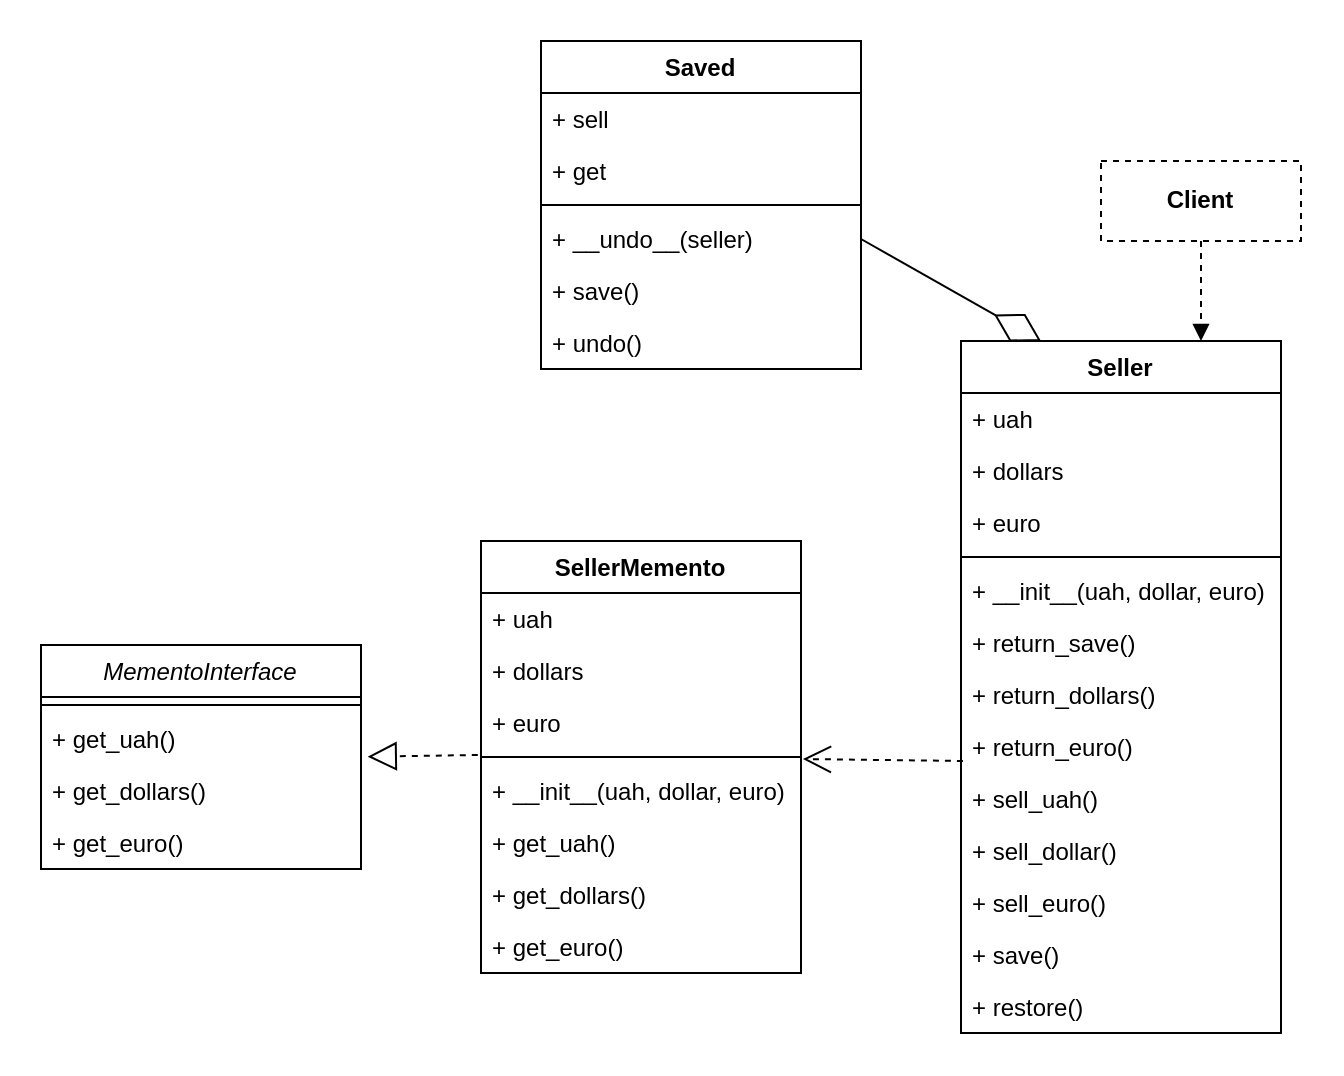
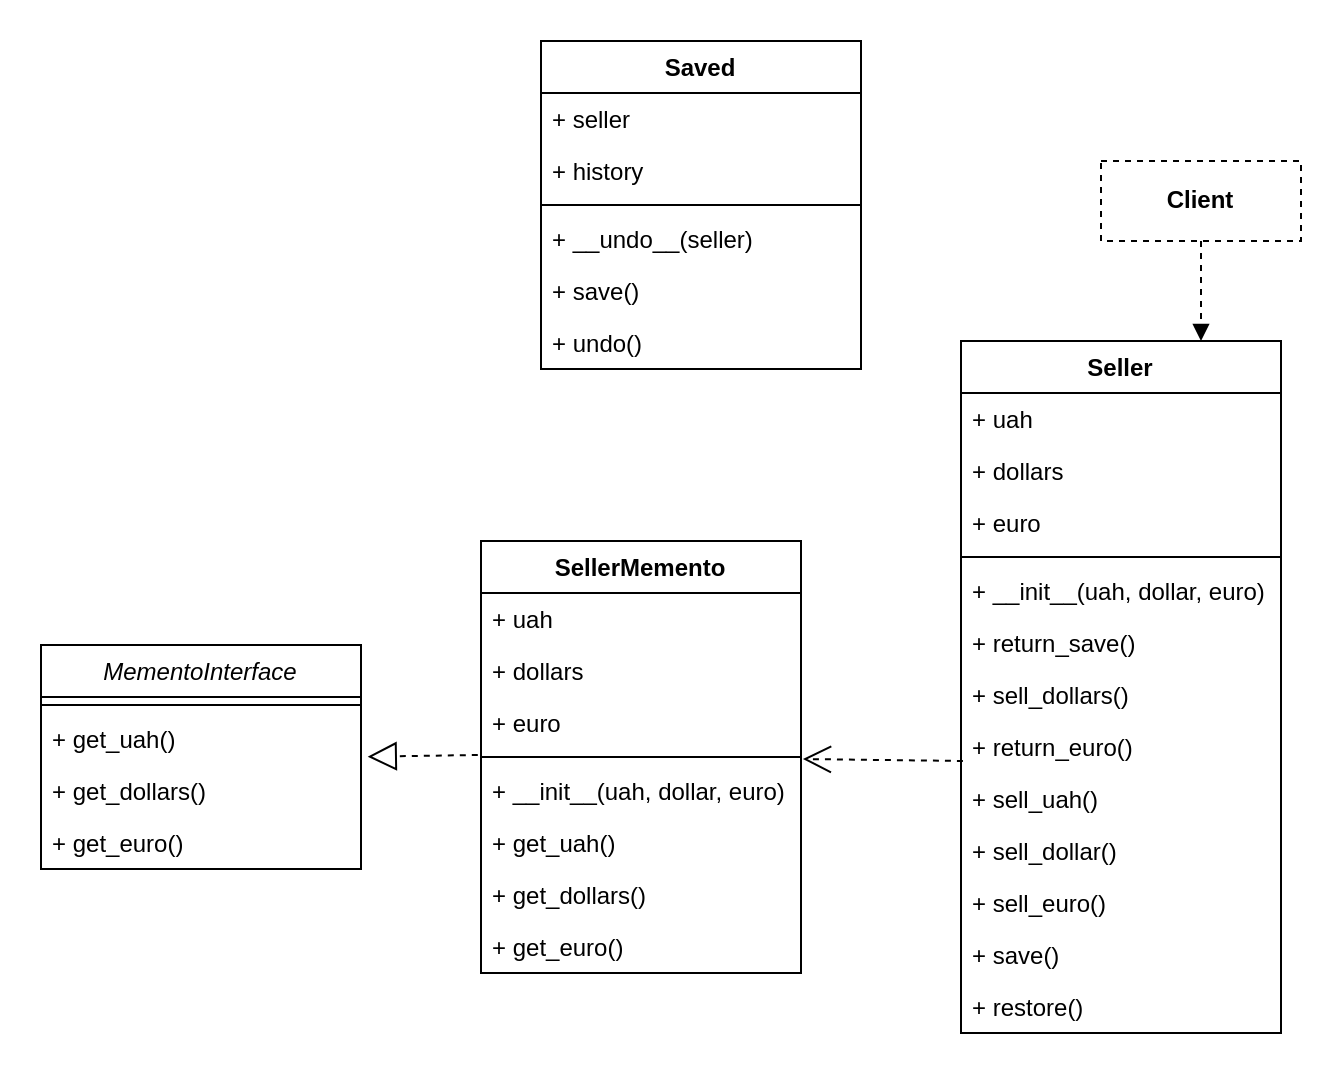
node "+ sell": label "+ sell" -> "+ seller"
node "+ get": label "+ get" -> "+ history"
edge "+ __undo__(seller)" -> "Seller": removed
node "+ return_dollars()": label "+ return_dollars()" -> "+ sell_dollars()"
